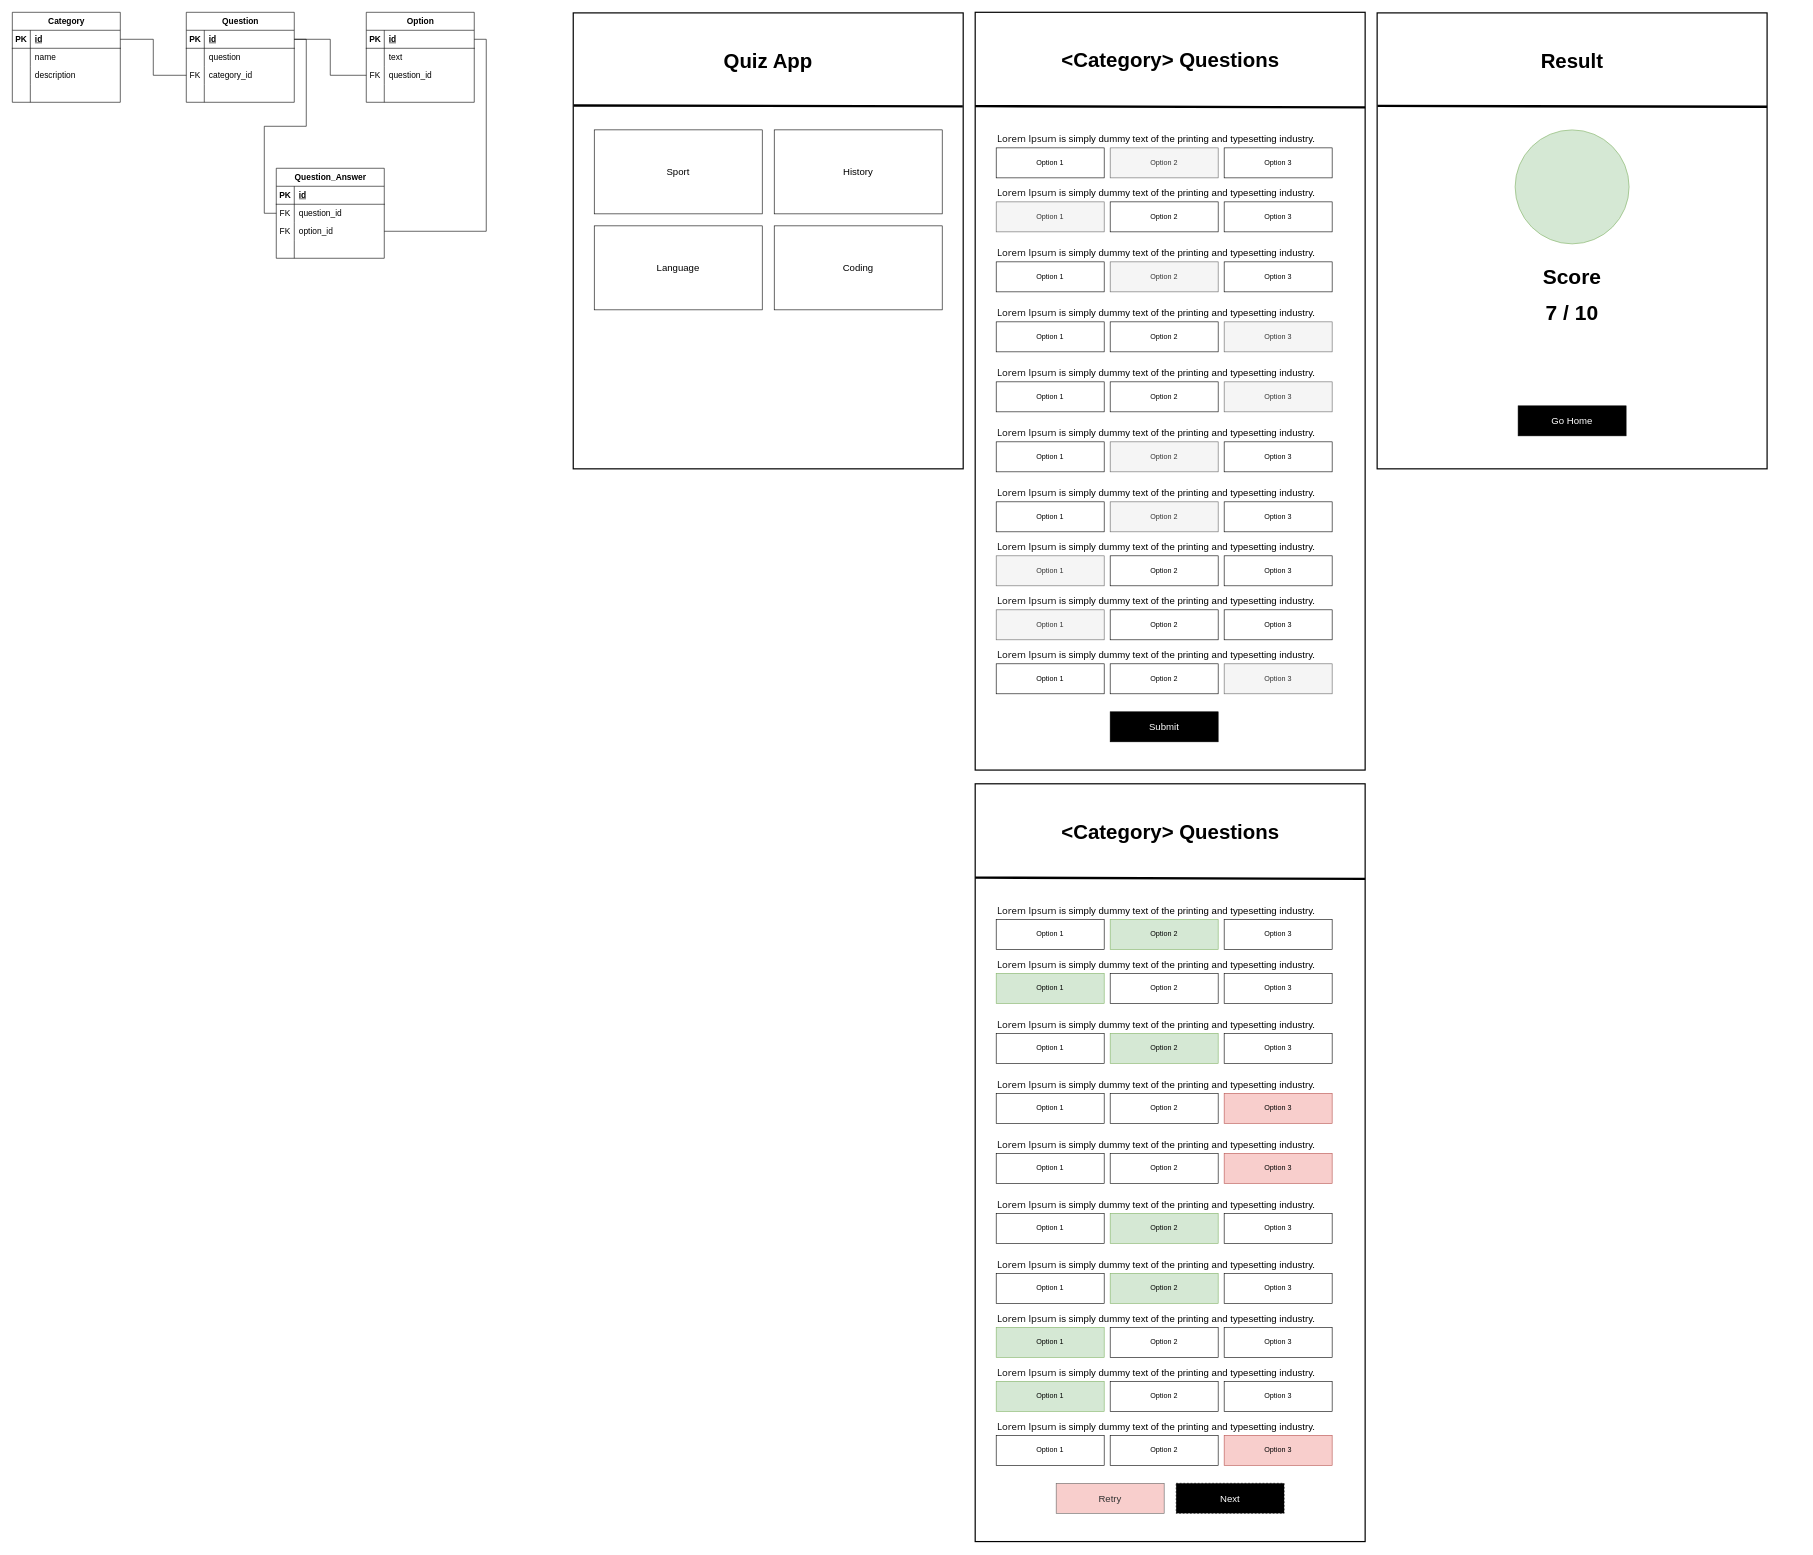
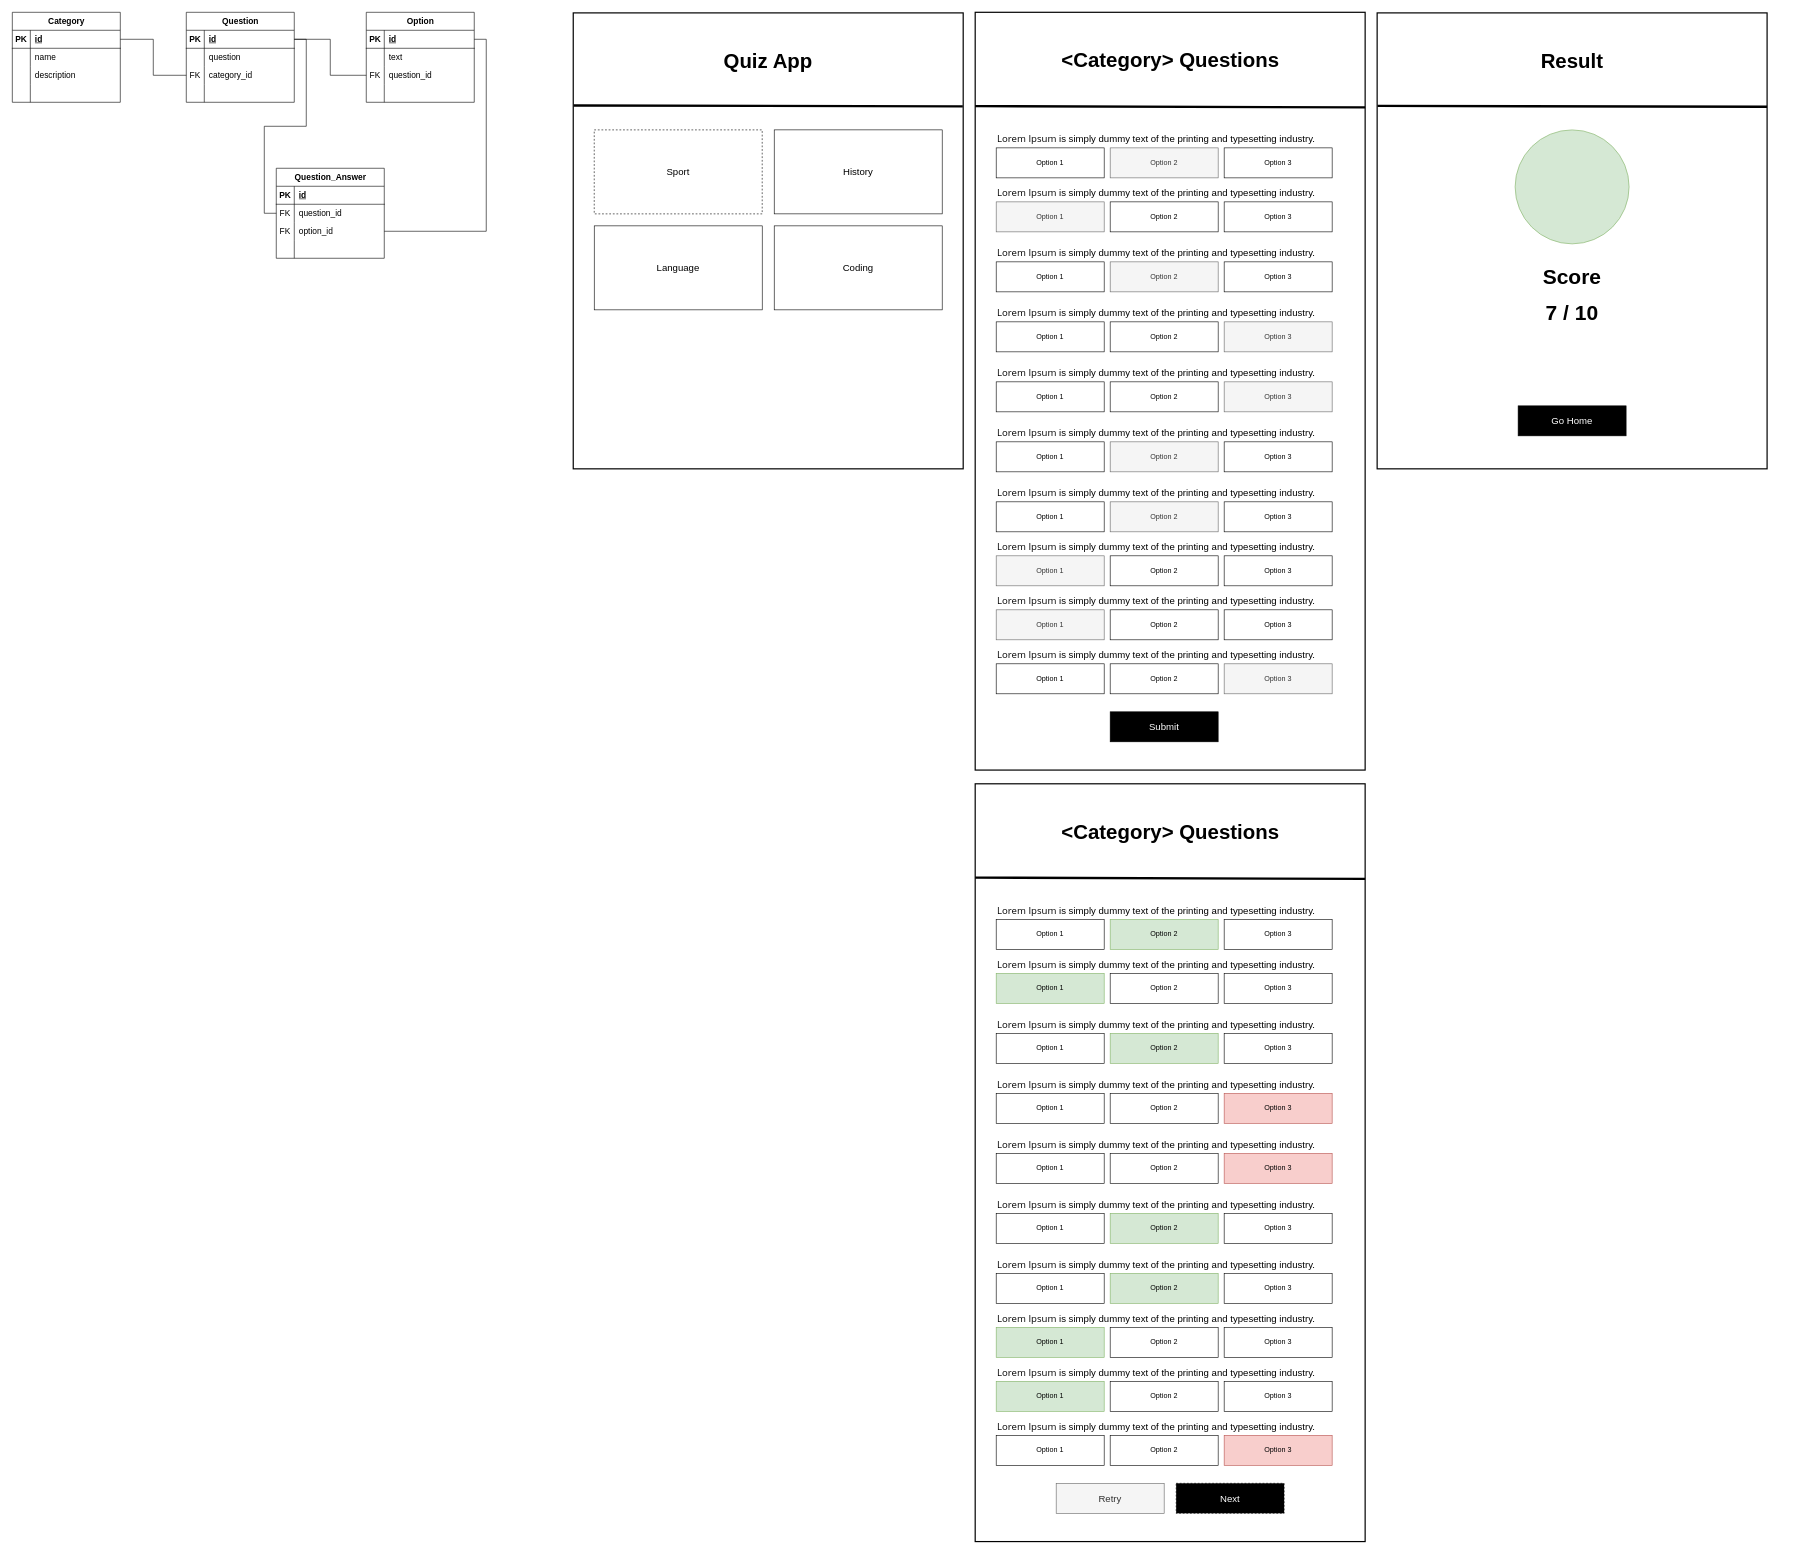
node "Sport": style solid -> dashed
node "Retry": fillcolor #f8cecc -> #f5f5f5
